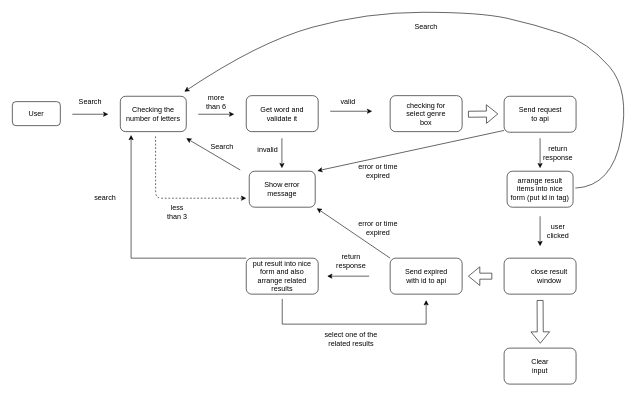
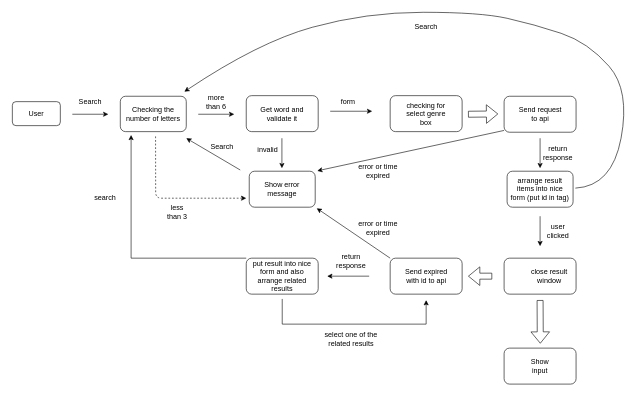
node "valid": label "valid" -> "form"
node "Clear input": label "Clear input" -> "Show input"
